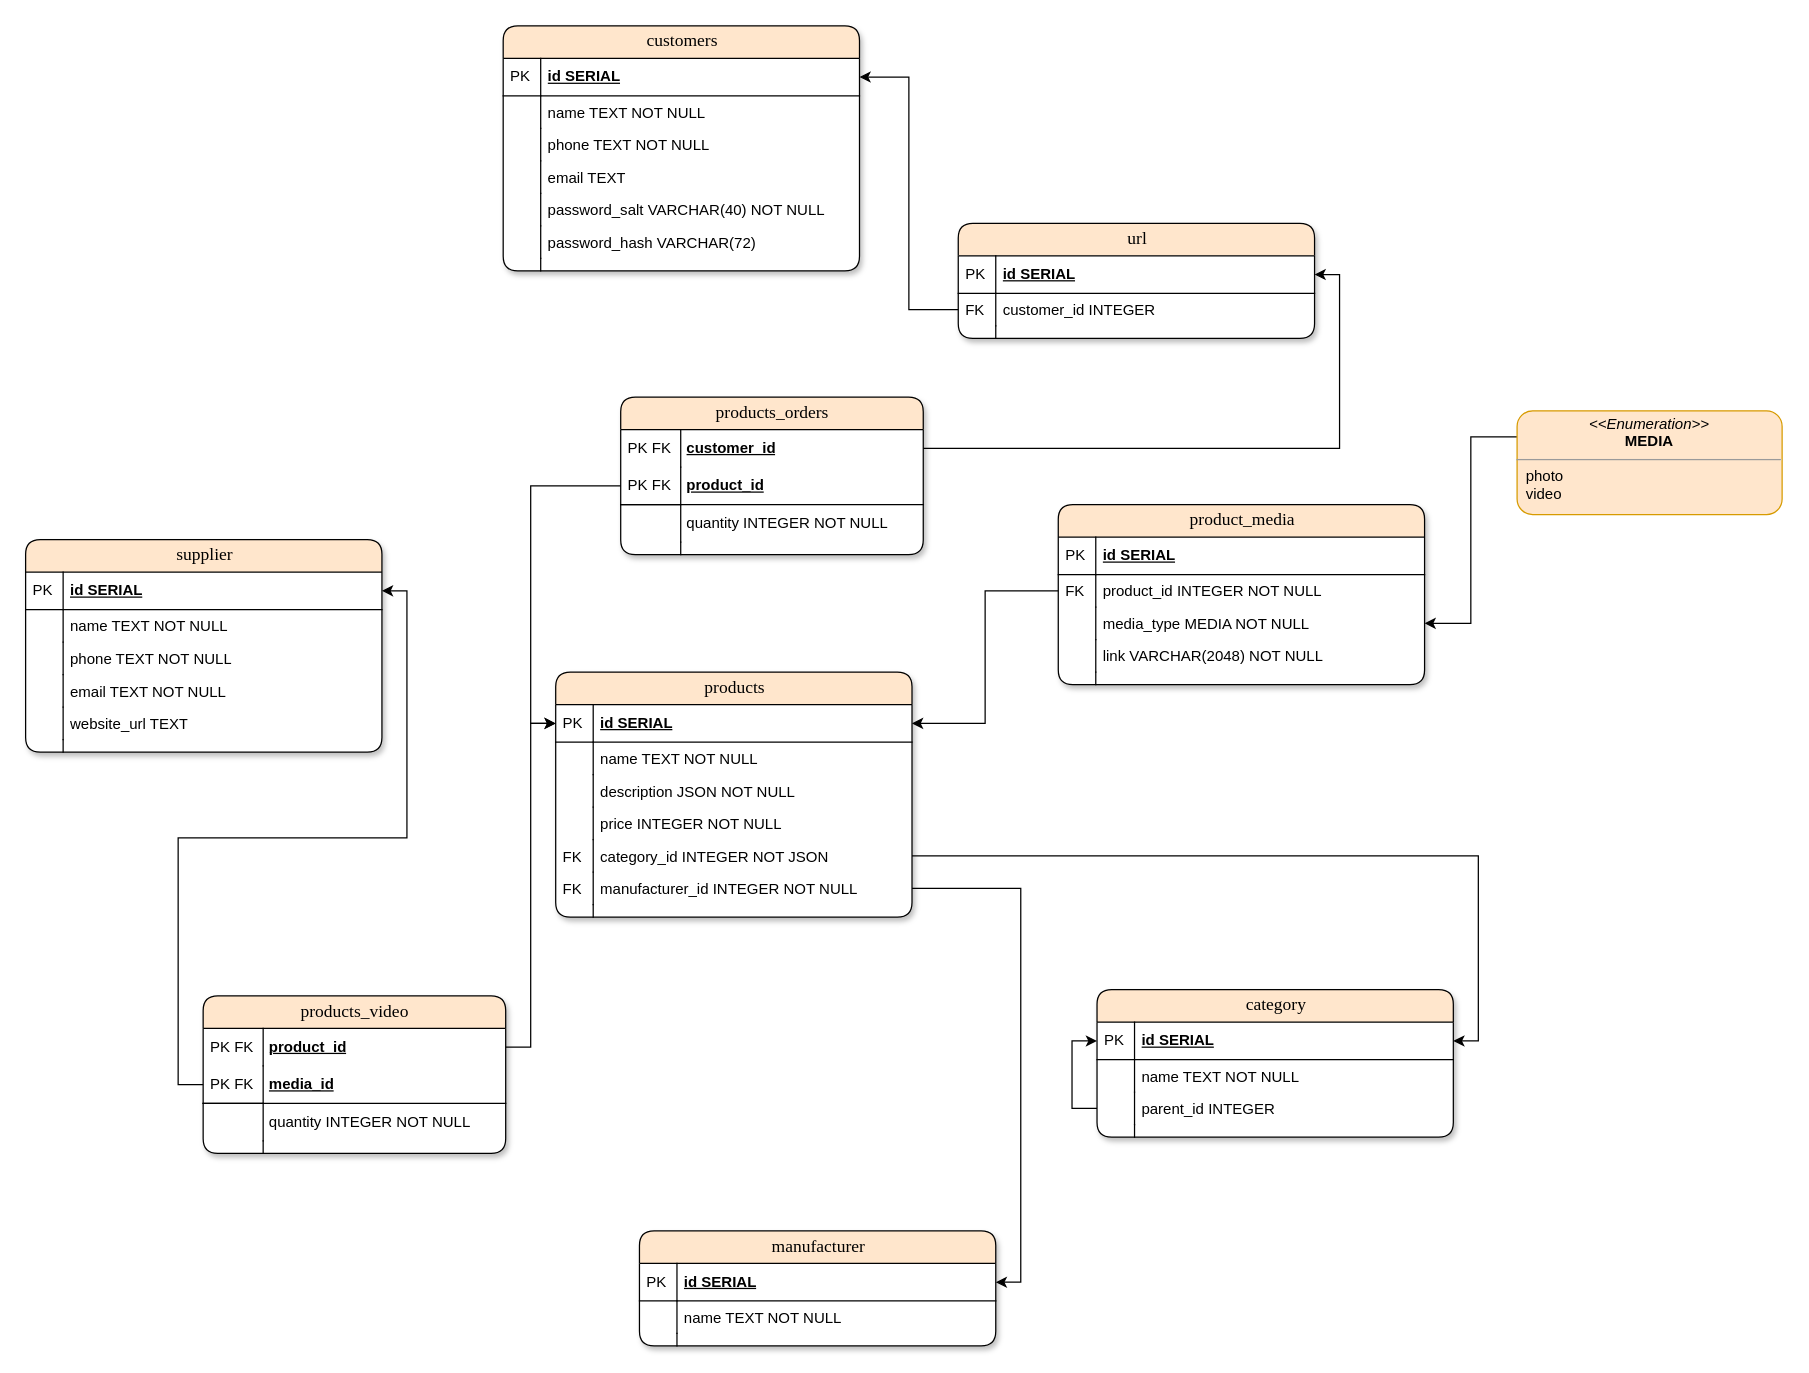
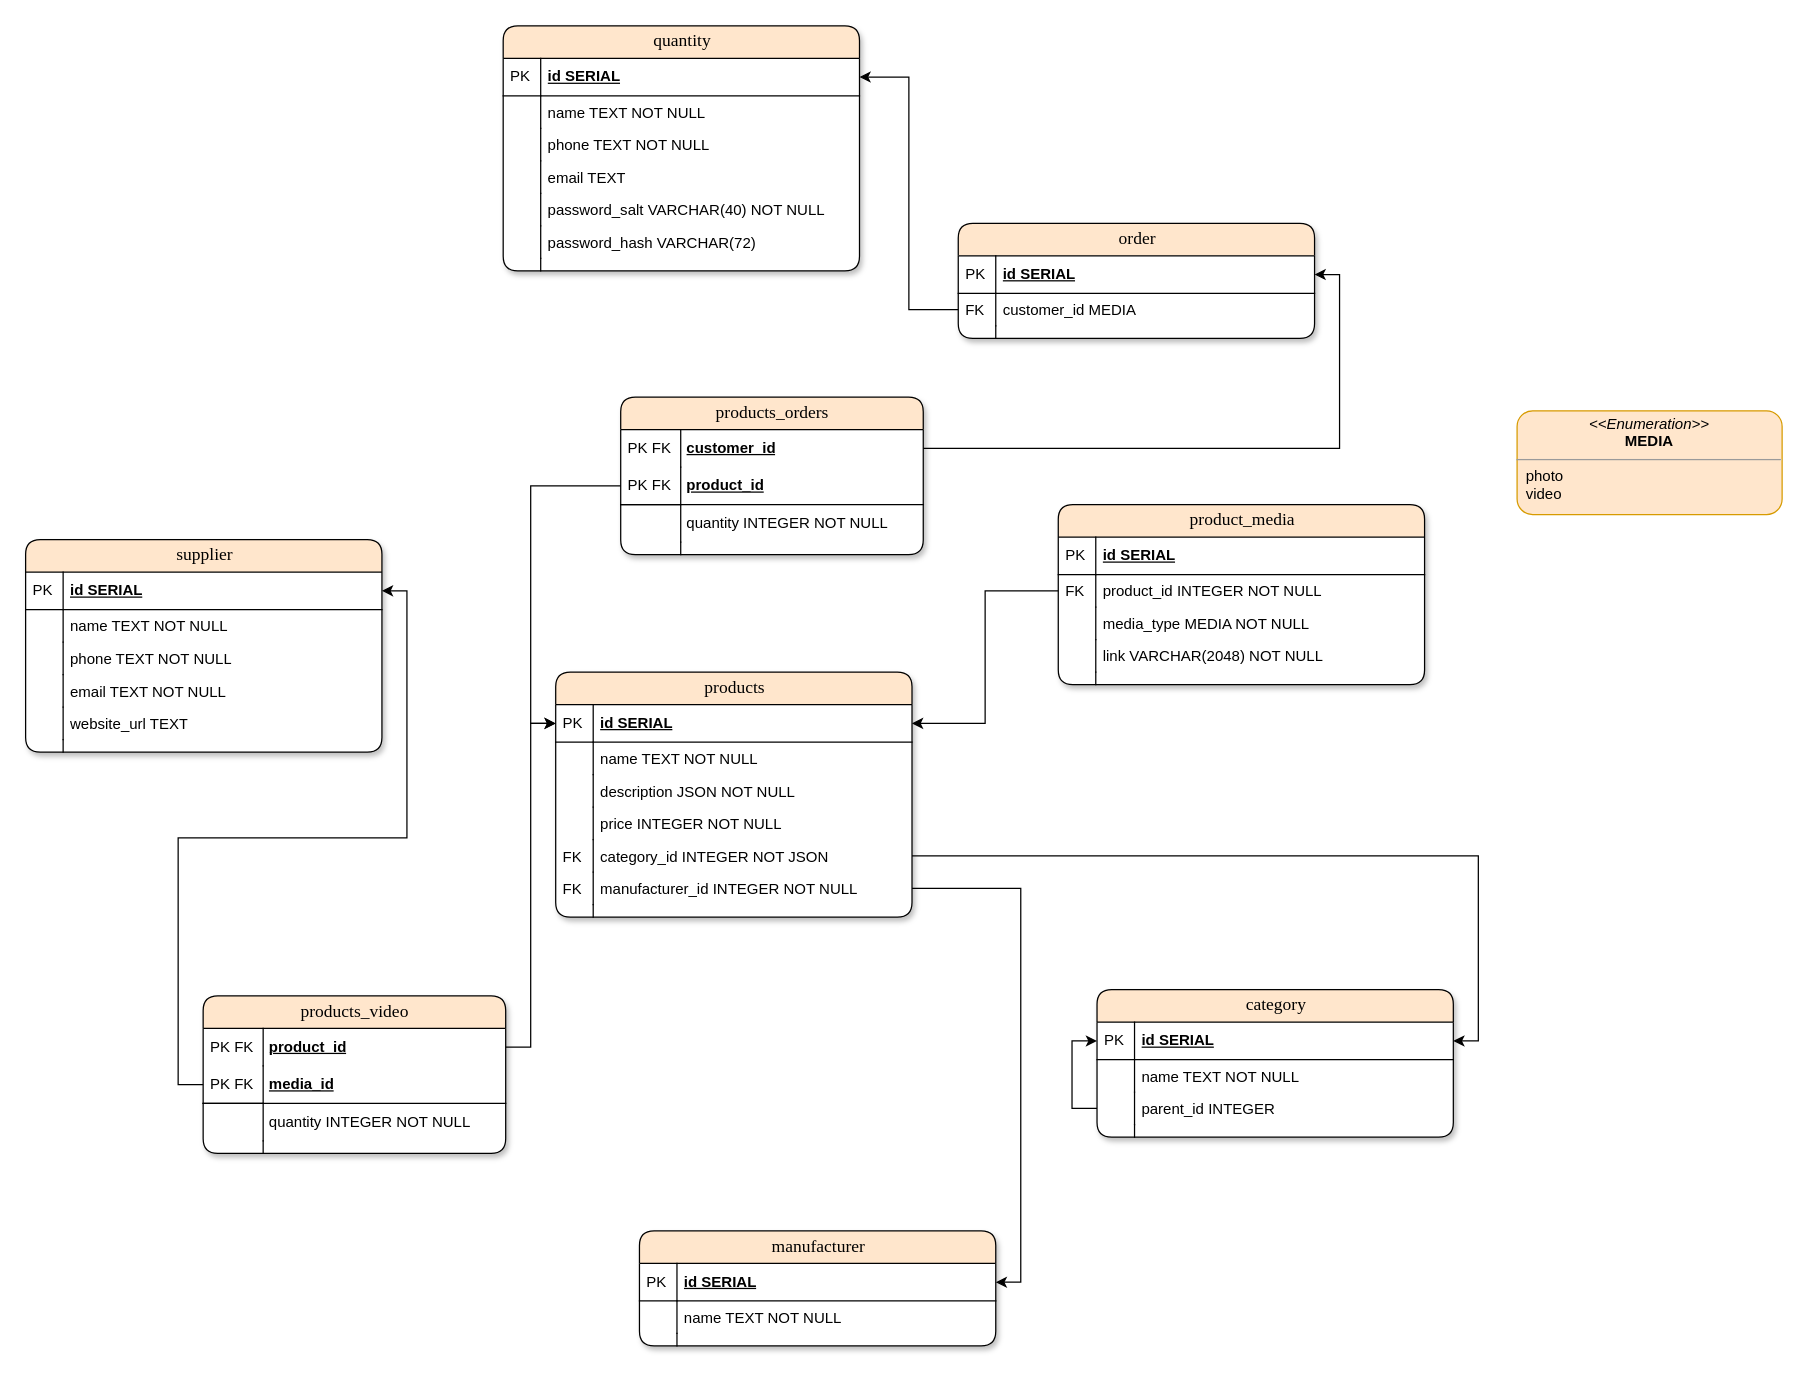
node "customers": label "customers" -> "quantity"
node "url": label "url" -> "order"
node "customer_id INTEGER": label "customer_id INTEGER" -> "customer_id MEDIA"
edge "<<Enumeration>> MEDIA photo video" -> "media_type MEDIA NOT NULL": removed
